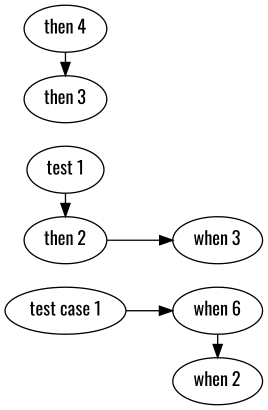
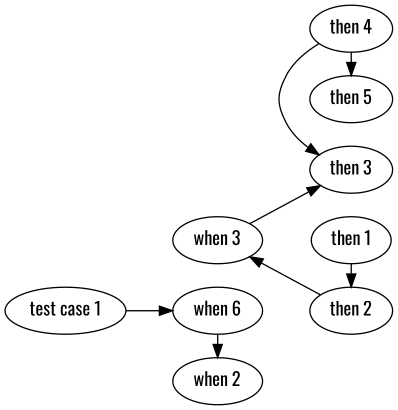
node "then 5": added
node "test 1": label "test 1" -> "then 1"
edge "when 3" -> "then 3": added
